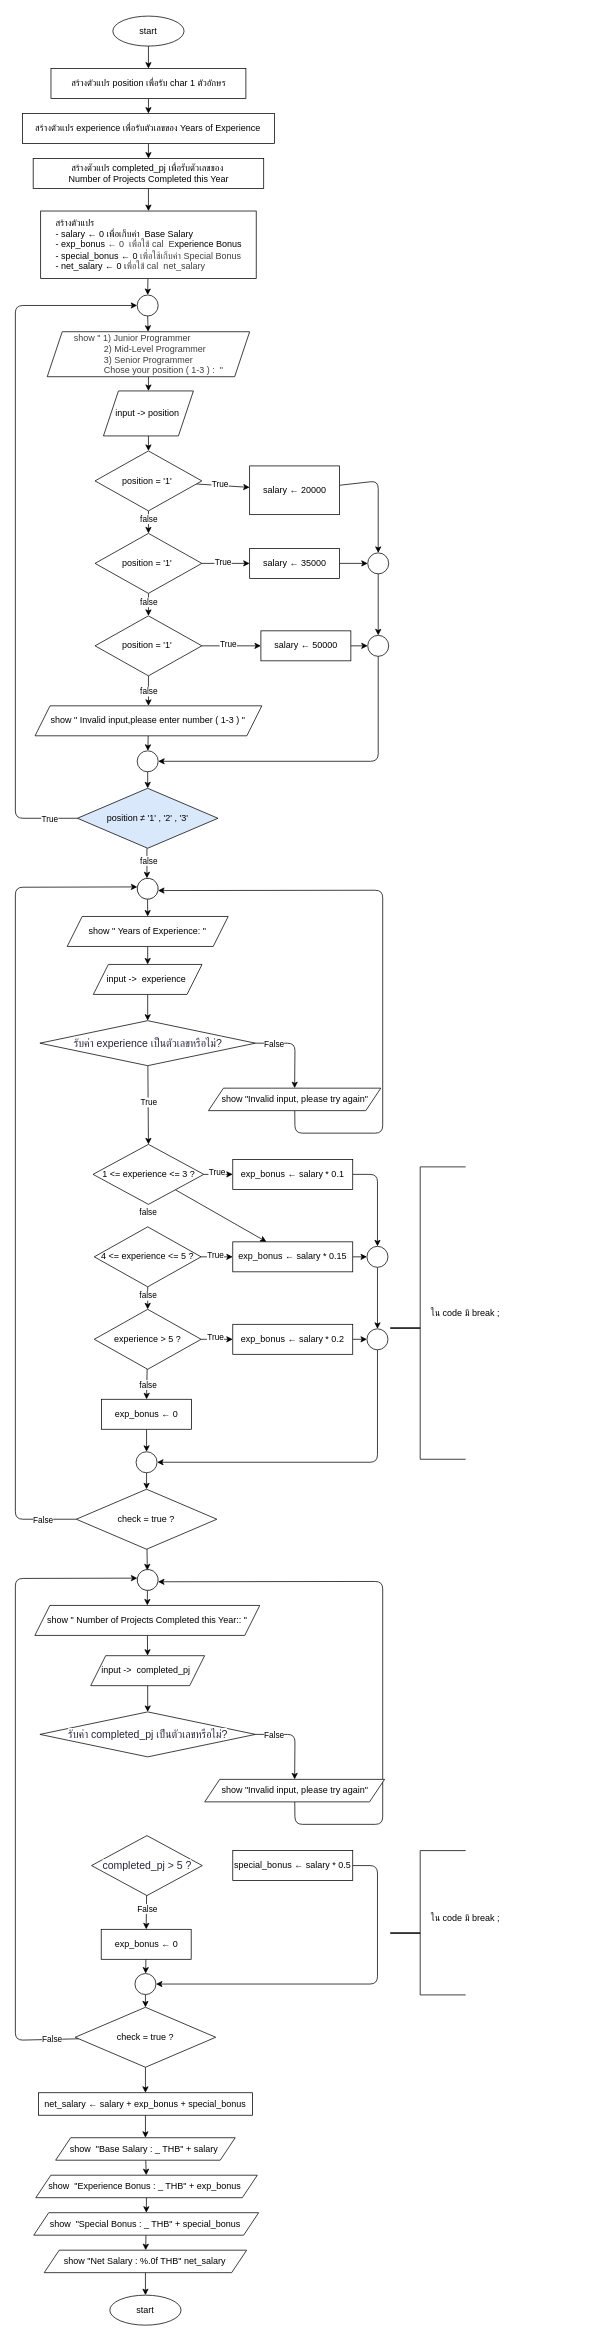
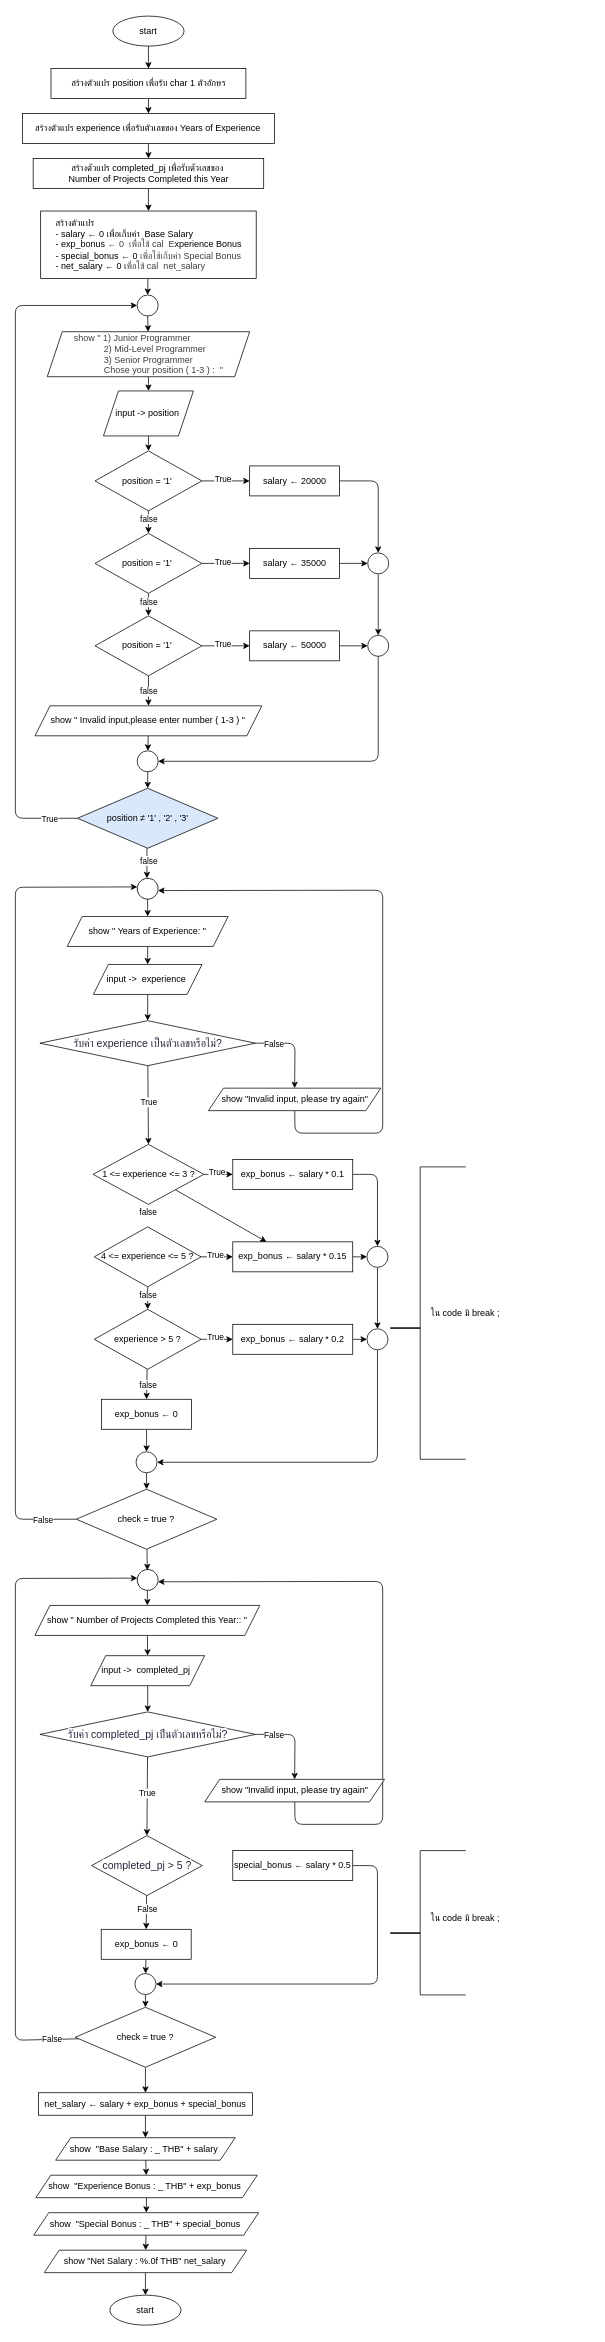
node "salary ← 20000": size 90x49 -> 90x30
node "salary ← 50000": moved (306, 645) -> (295, 645)
edge "รับค่า completed_pj เป็นตัวเลขหรือไม่?" -> "completed_pj > 5 ?": added, label "True"
